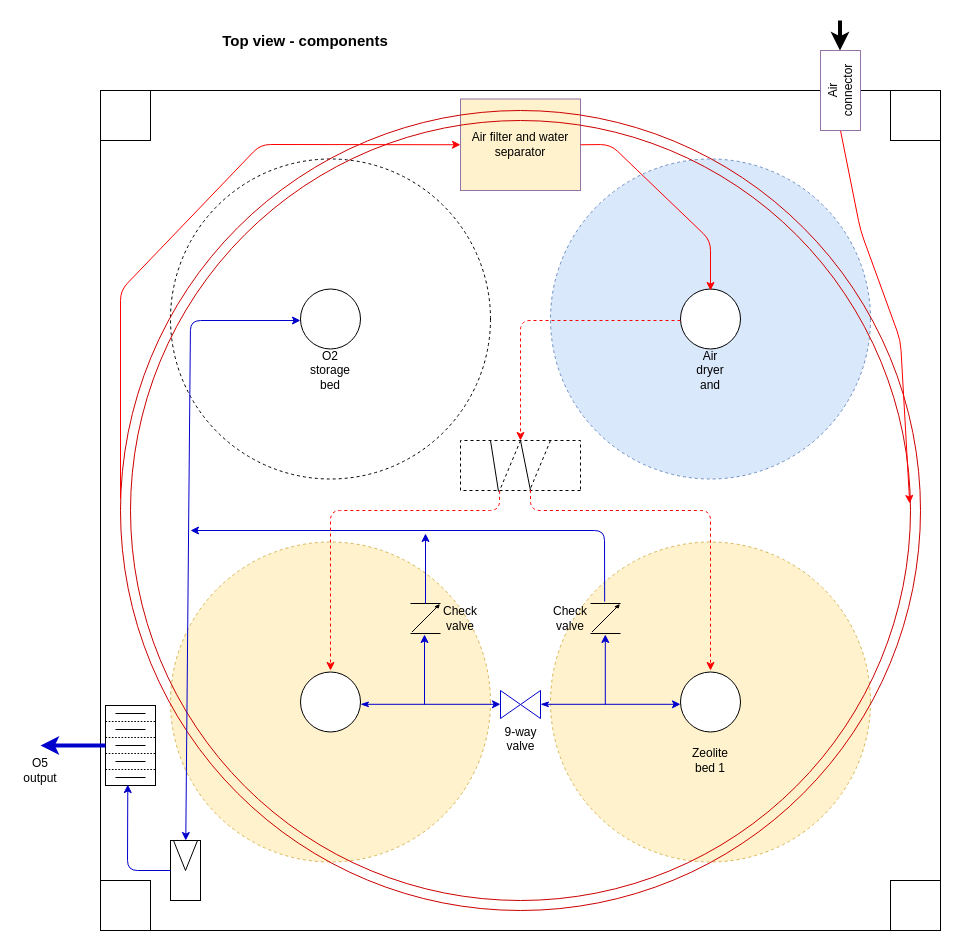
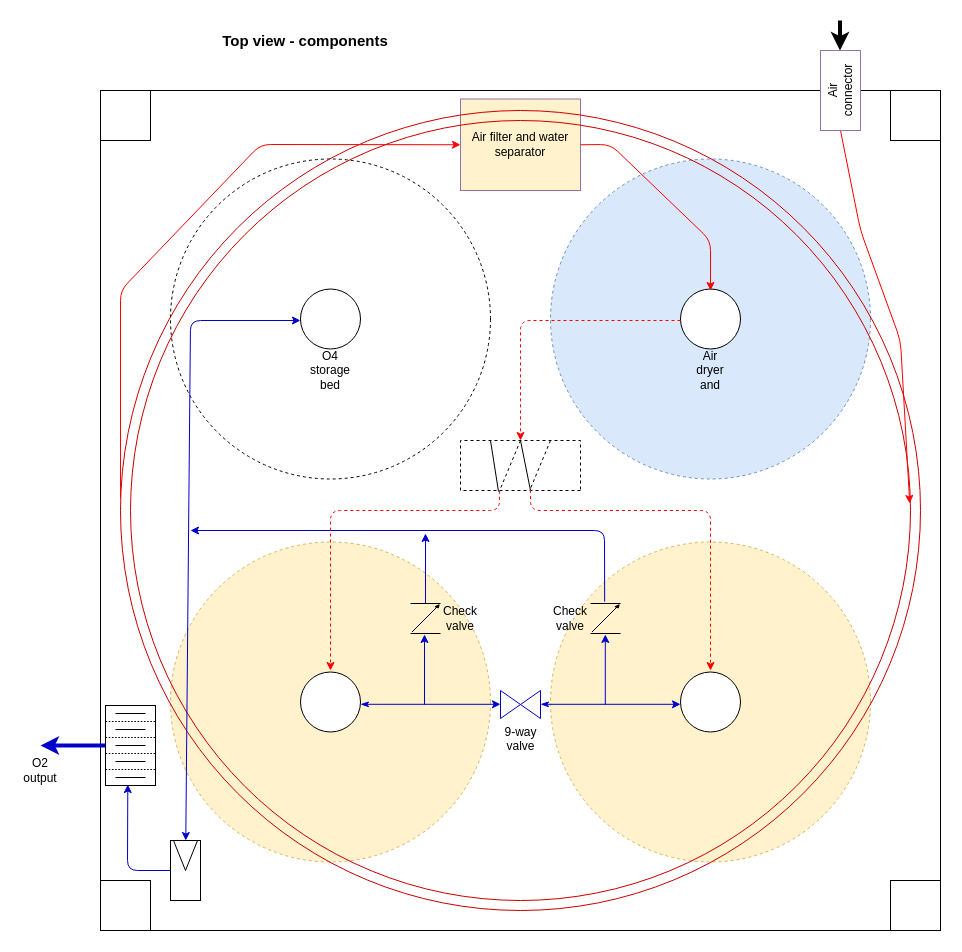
node "O2 storage bed": label "O2 storage bed" -> "O4 storage bed"
node "Zeolite bed 1": removed
node "O5 output": label "O5 output" -> "O2 output"
